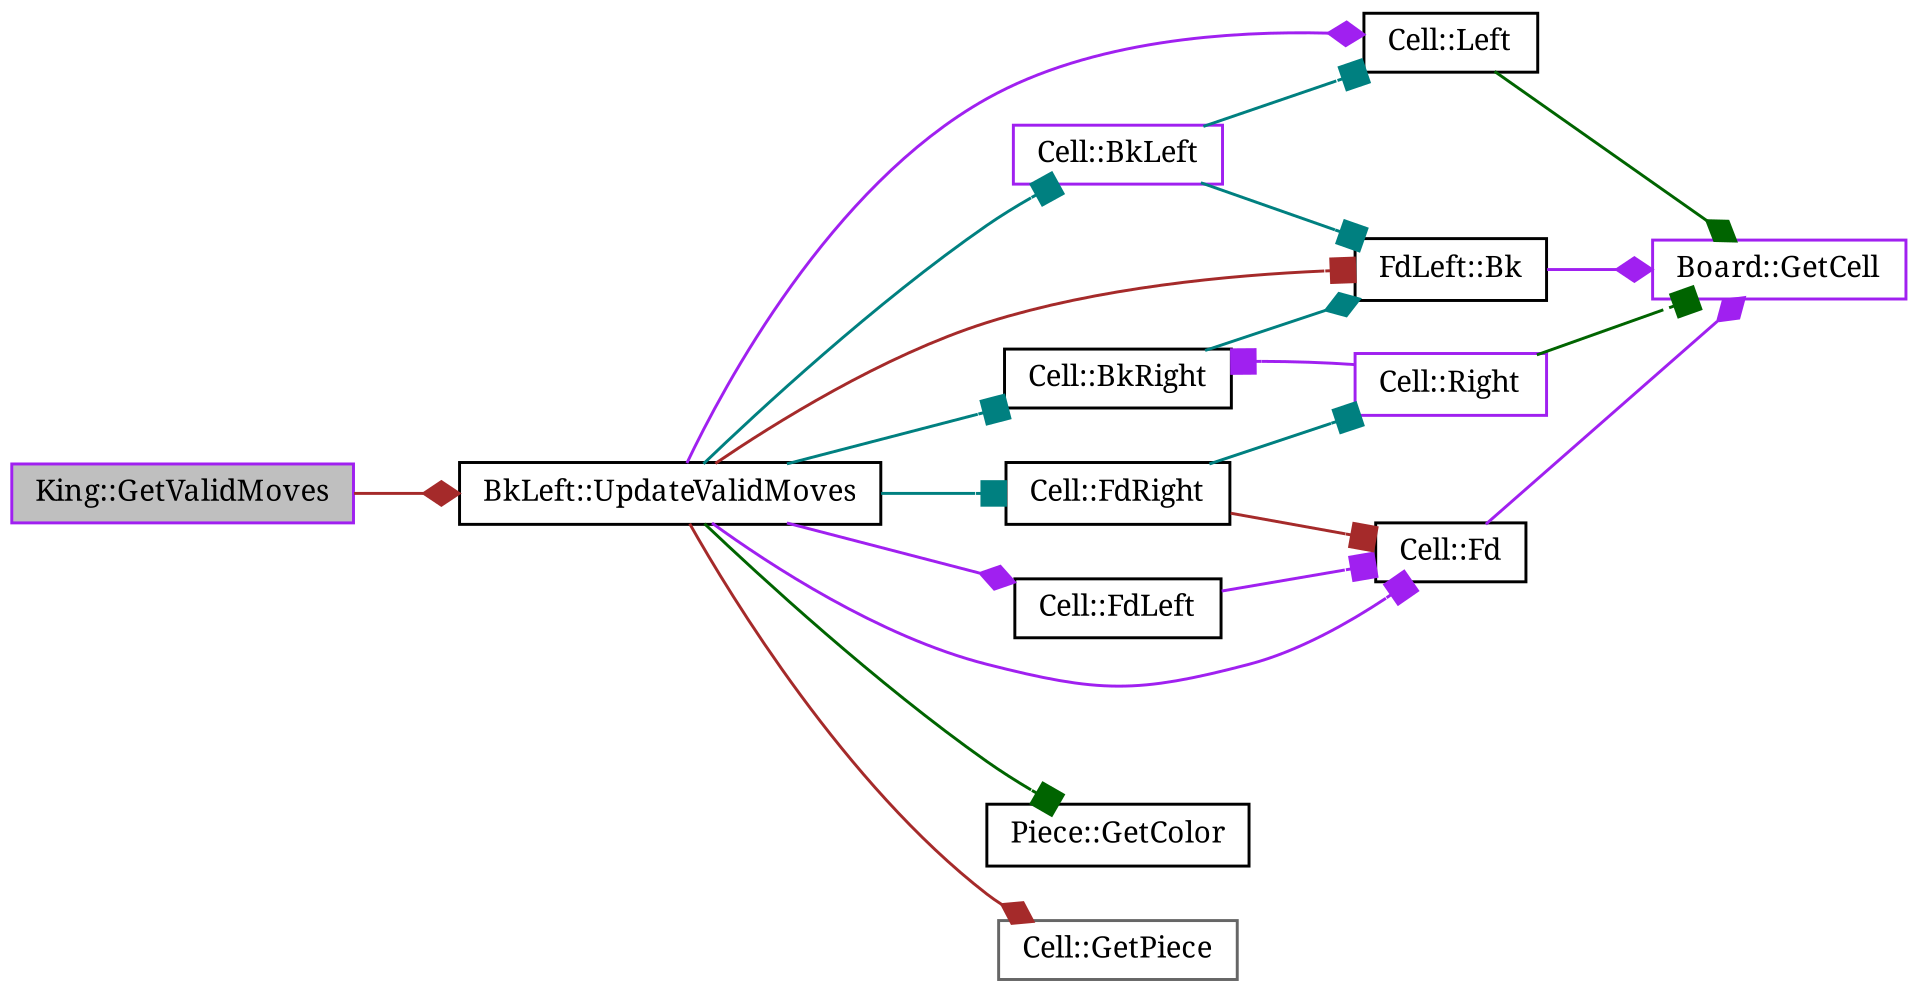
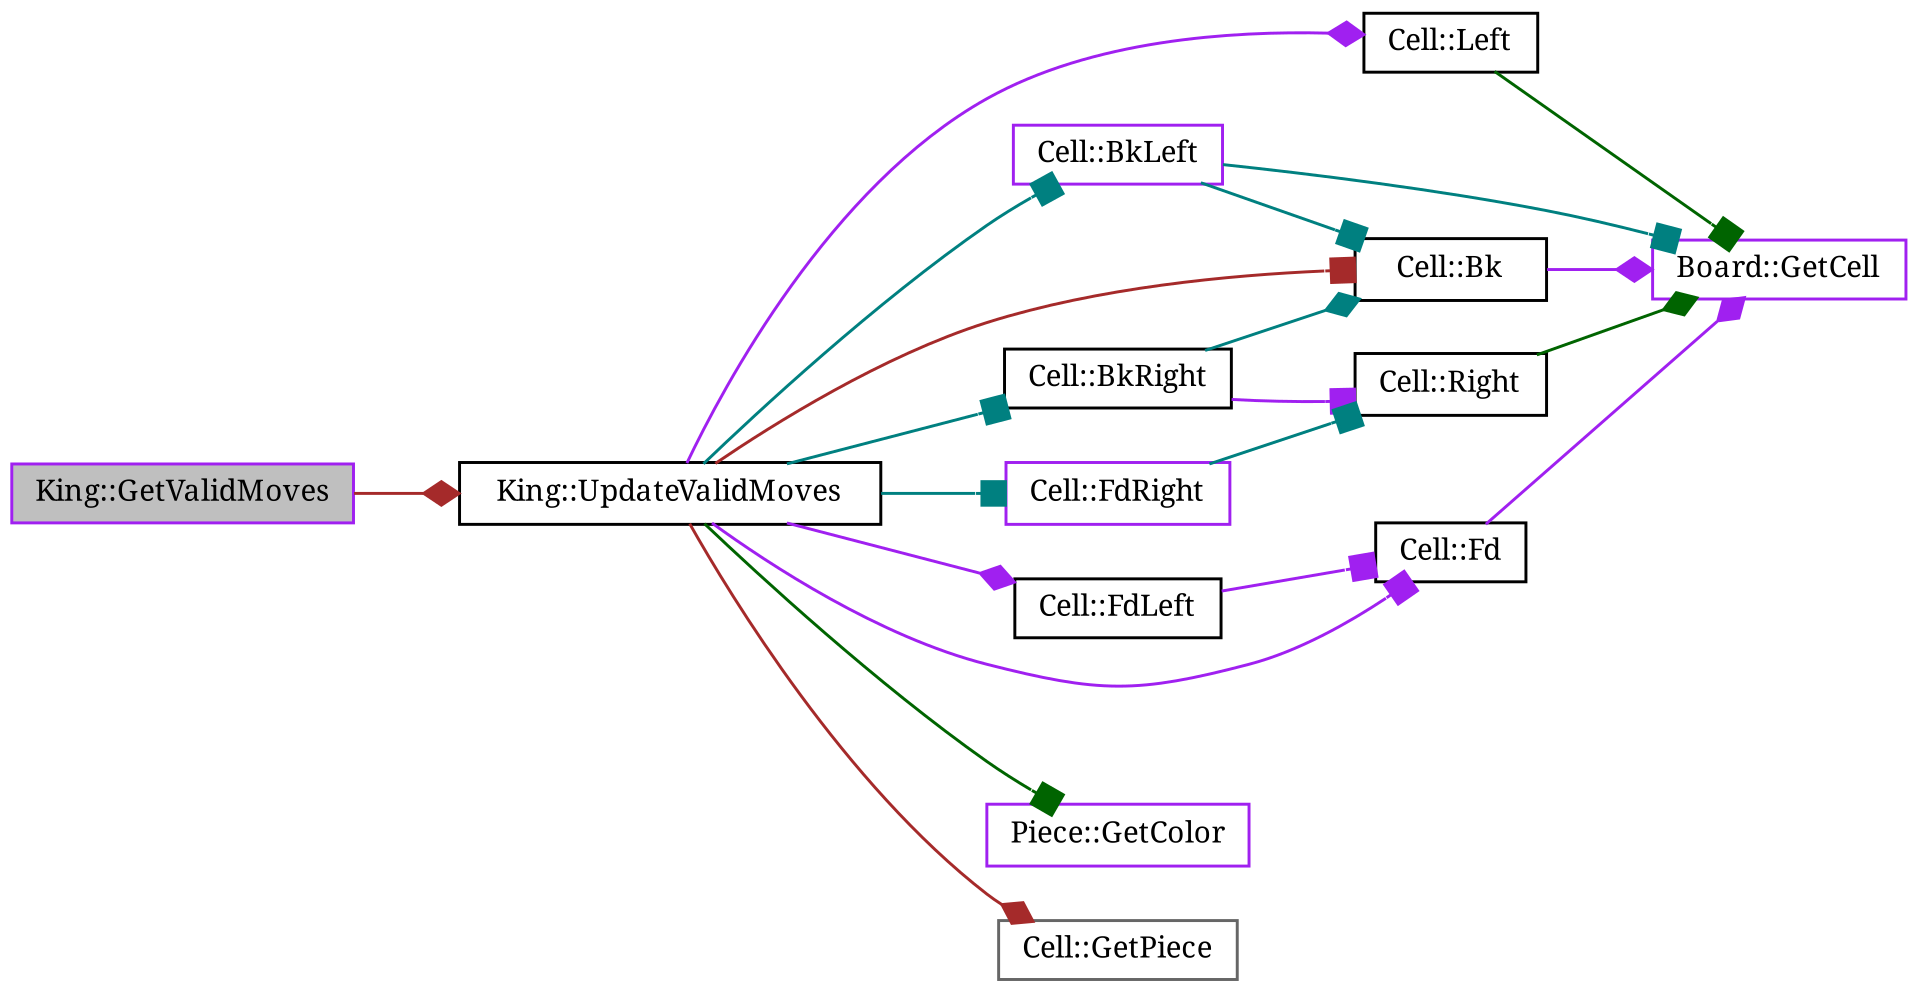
edge "Cell::BkLeft" -> "Cell::Left": now "Cell::BkLeft" -> "Board::GetCell"
edge "Cell::Left" -> "Board::GetCell": arrowhead diamond -> box
node "FdLeft::Bk": label "FdLeft::Bk" -> "Cell::Bk"
edge "Cell::Right" -> "Board::GetCell": arrowhead box -> diamond
edge "Cell::Right" -> "Cell::BkRight": reversed
node "Cell::Right": color purple -> black
node "BkLeft::UpdateValidMoves": label "BkLeft::UpdateValidMoves" -> "King::UpdateValidMoves"
node "Cell::FdRight": color black -> purple
edge "Cell::FdRight" -> "Cell::Fd": removed
node "Piece::GetColor": color black -> purple
